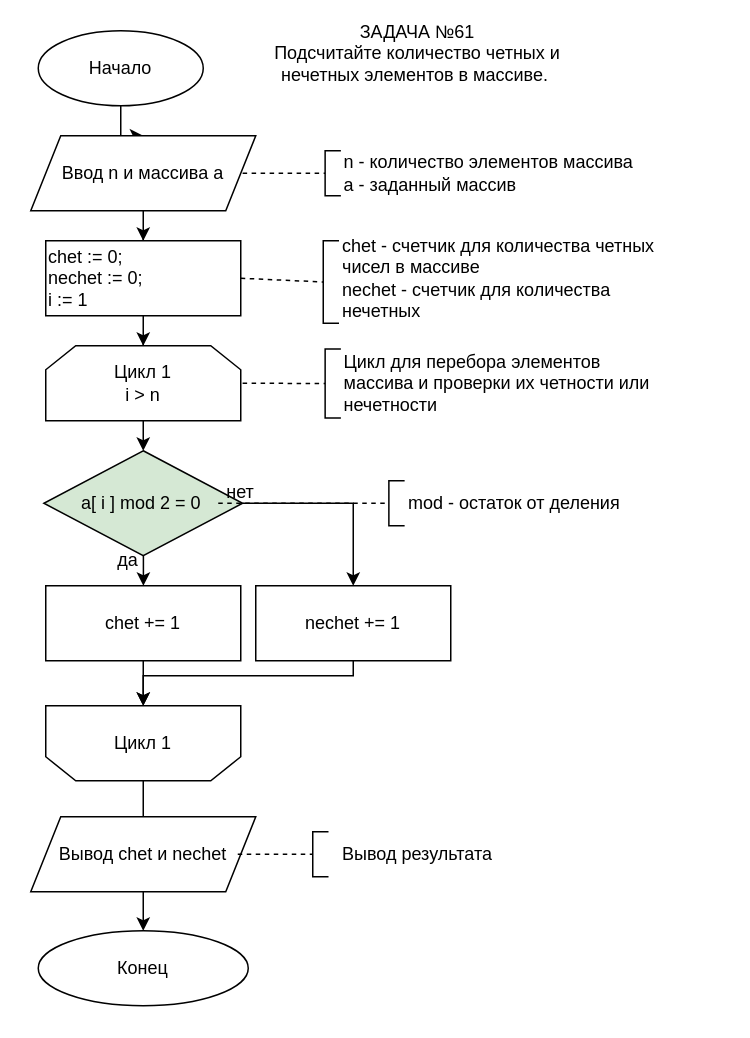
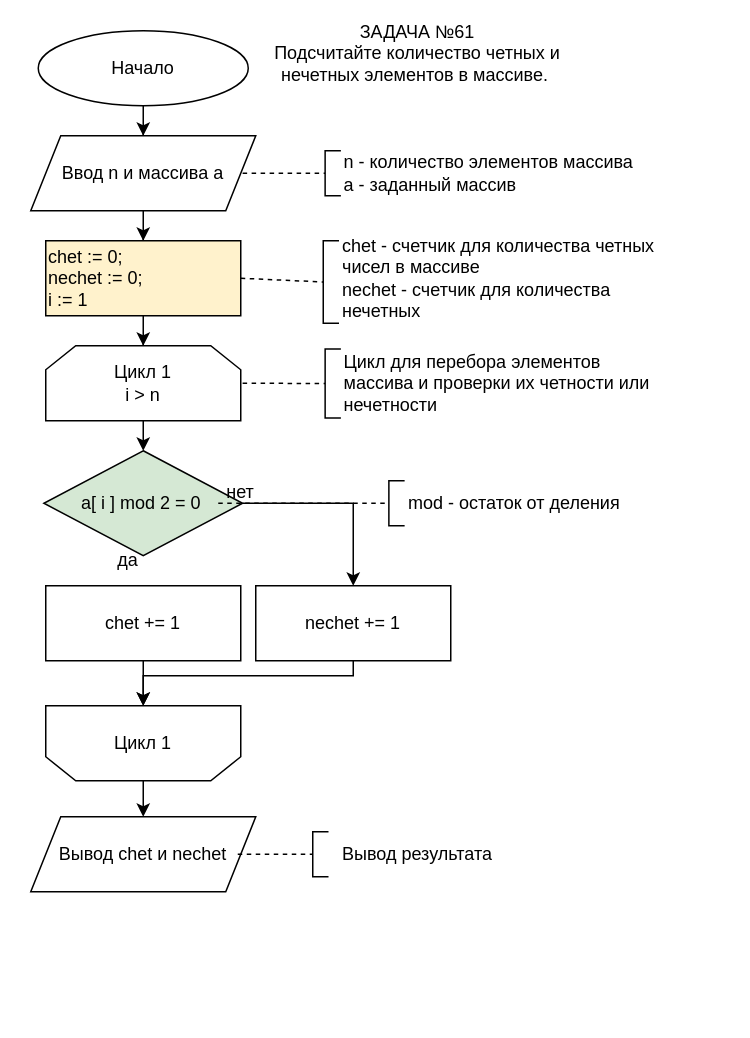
node "Начало": size 165x75 -> 210x75
node "chet := 0; nechet := 0; i := 1": fillcolor #ffffff -> #fff2cc
edge "a[ i ] mod 2 = 0" -> "chet += 1": removed
edge "Цикл 1" -- "Вывод chet и nechet": arrowhead none -> classic
edge "Вывод chet и nechet" -> "Конец": removed
node "Конец": removed
